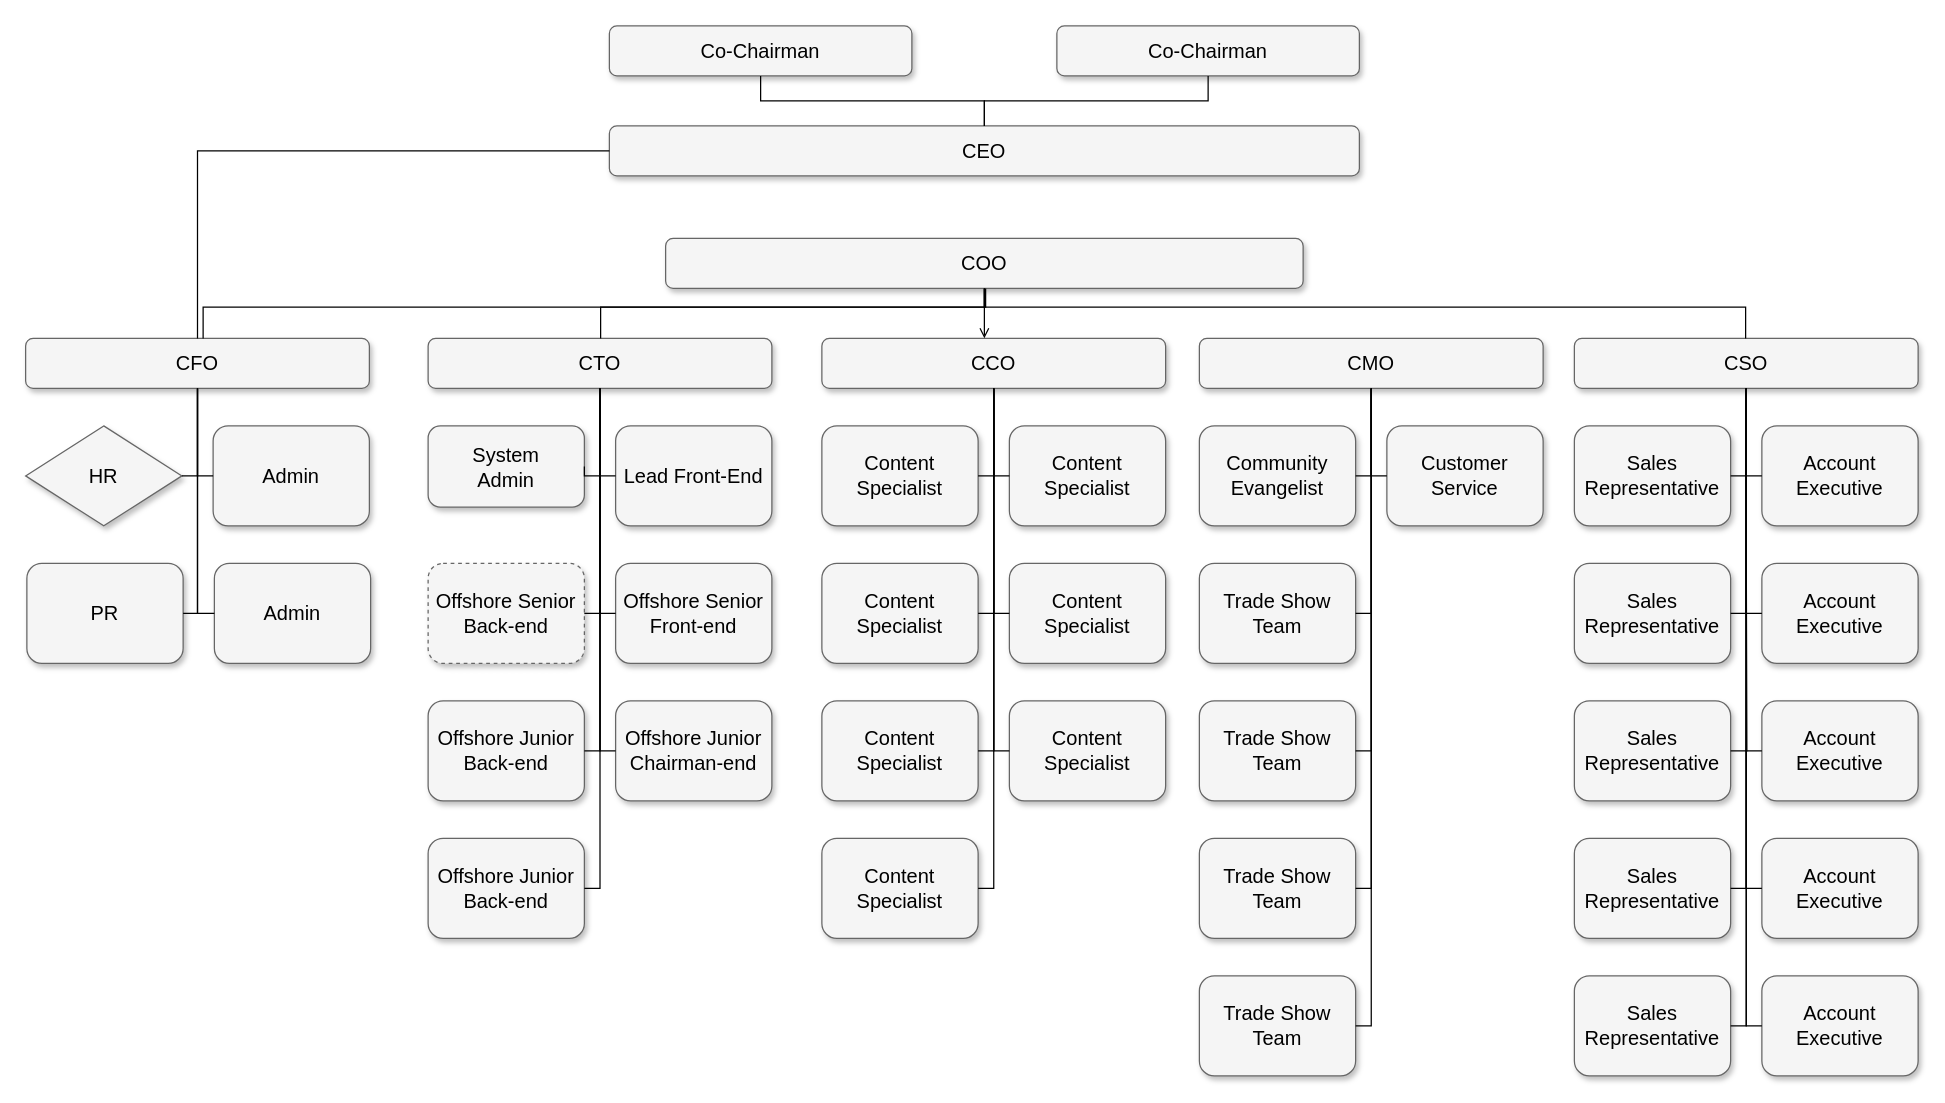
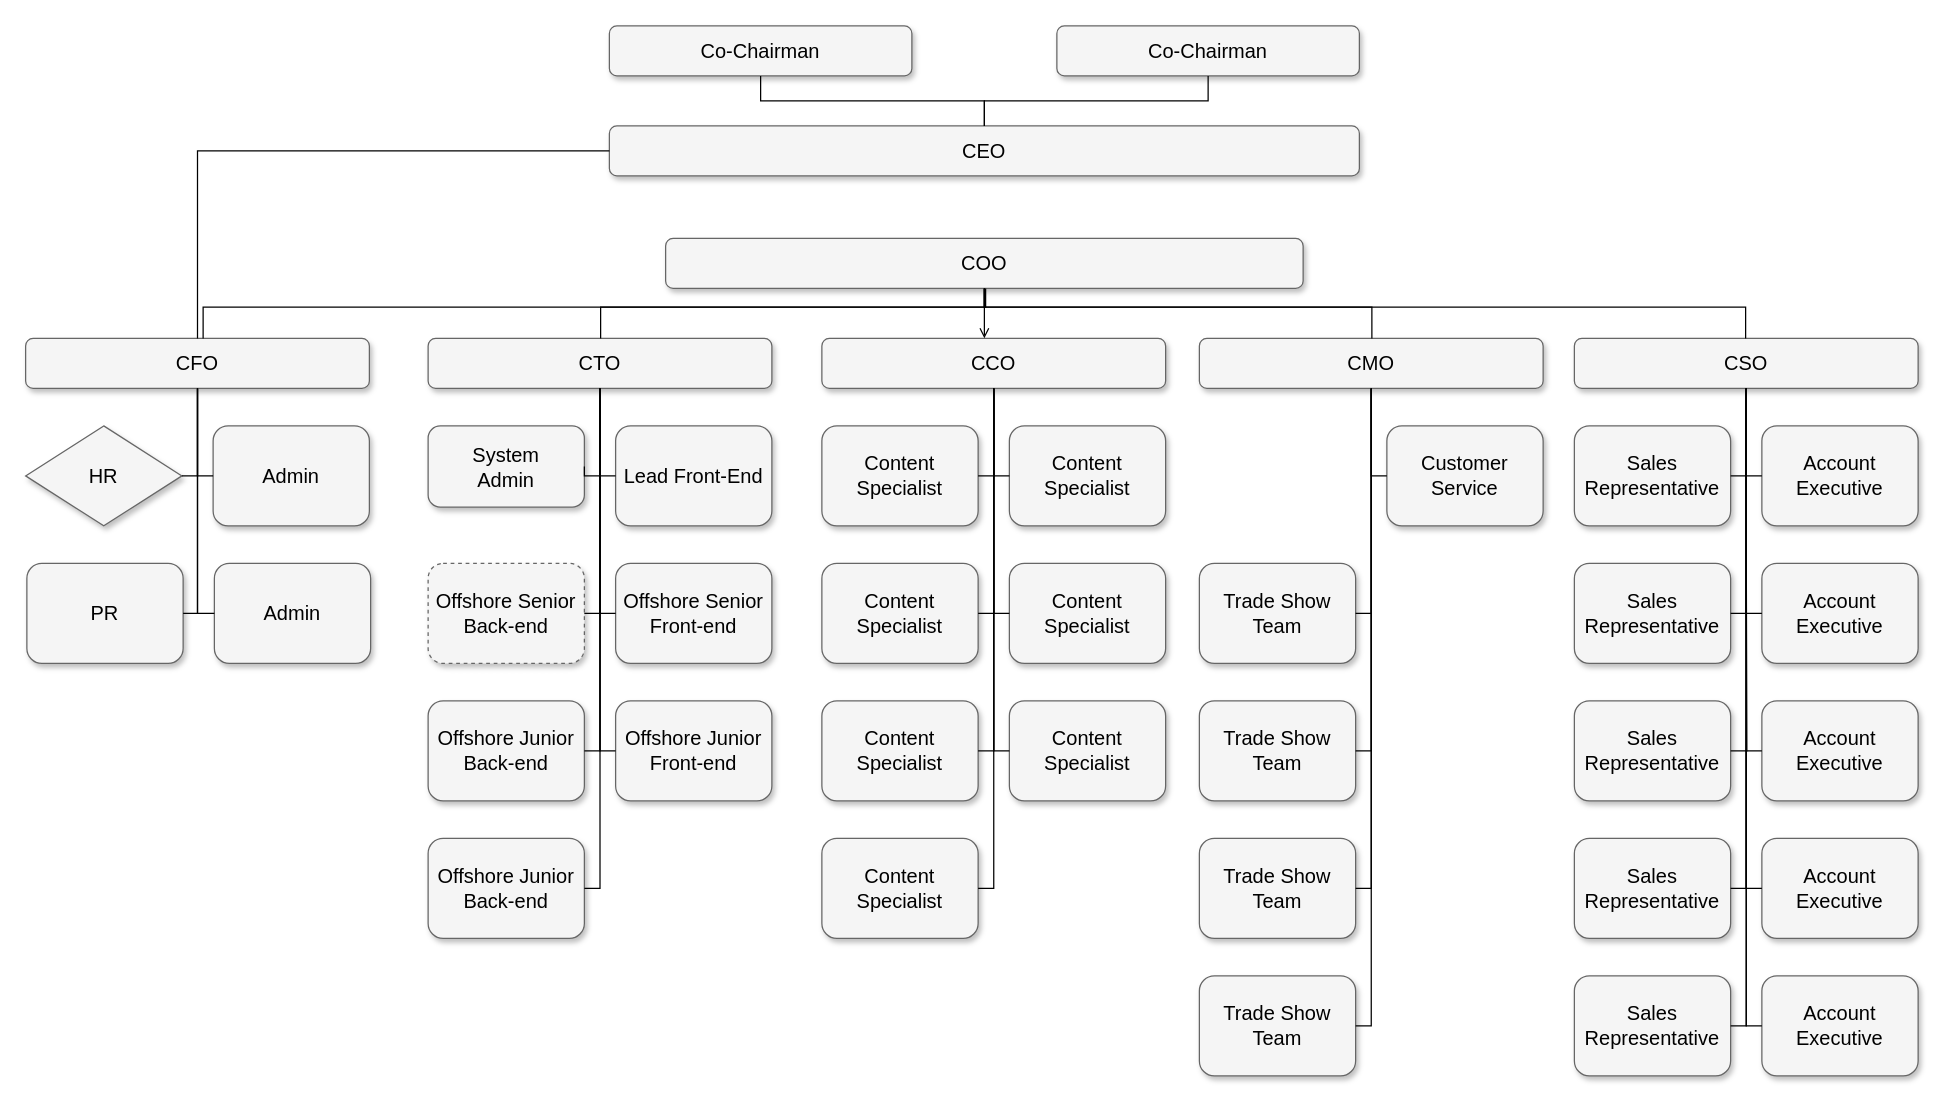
edge "COO" -- "CMO": added
node "Community Evangelist": removed
edge "CMO" -- "Community Evangelist": removed
node "Offshore Junior Chairman-end": label "Offshore Junior Chairman-end" -> "Offshore Junior Front-end"
